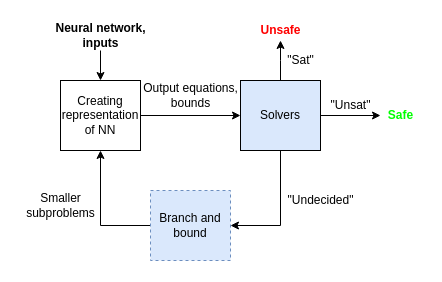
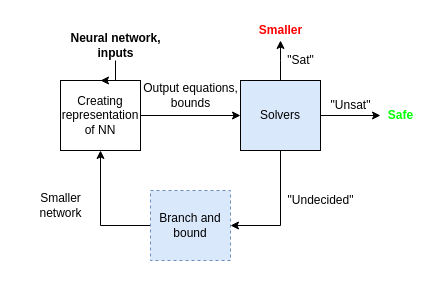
node "Unsafe": label "Unsafe" -> "Smaller"
node "Neural network, inputs": moved (101, 36) -> (116, 46)
node "Smaller subproblems": label "Smaller subproblems" -> "Smaller network"
